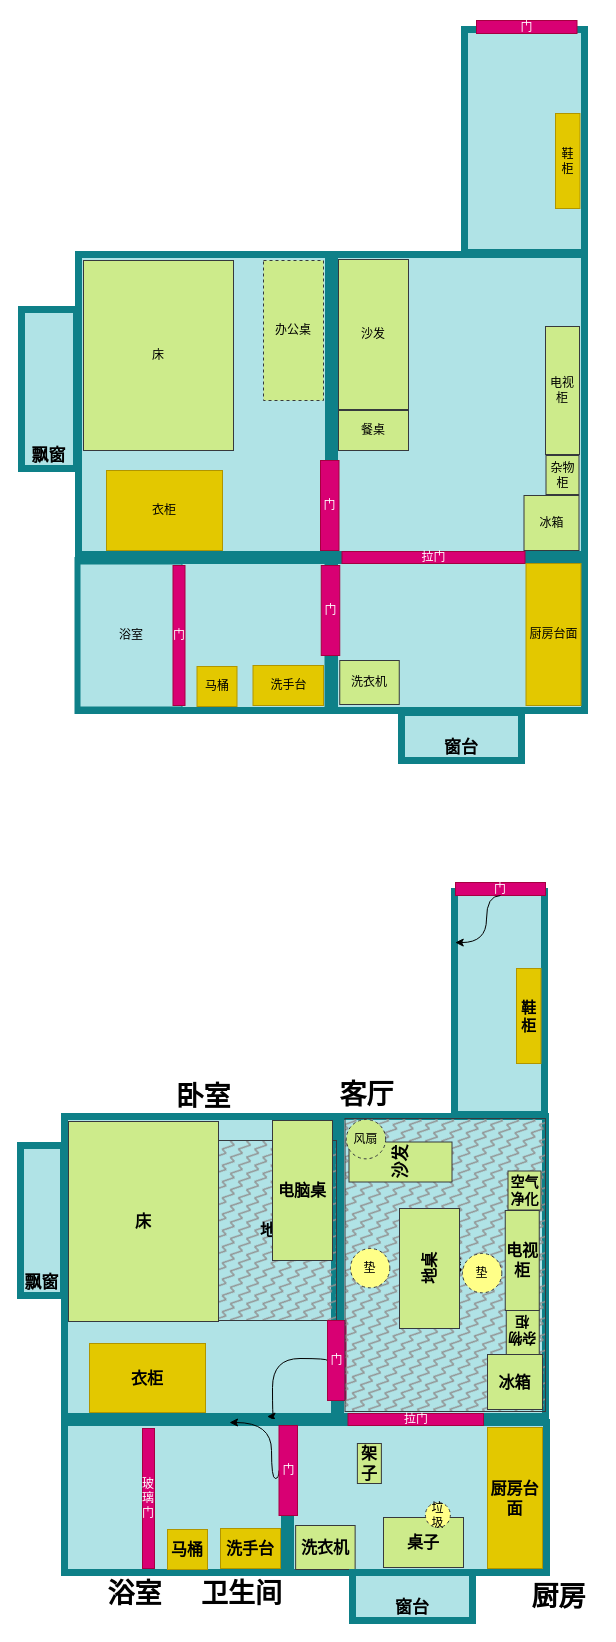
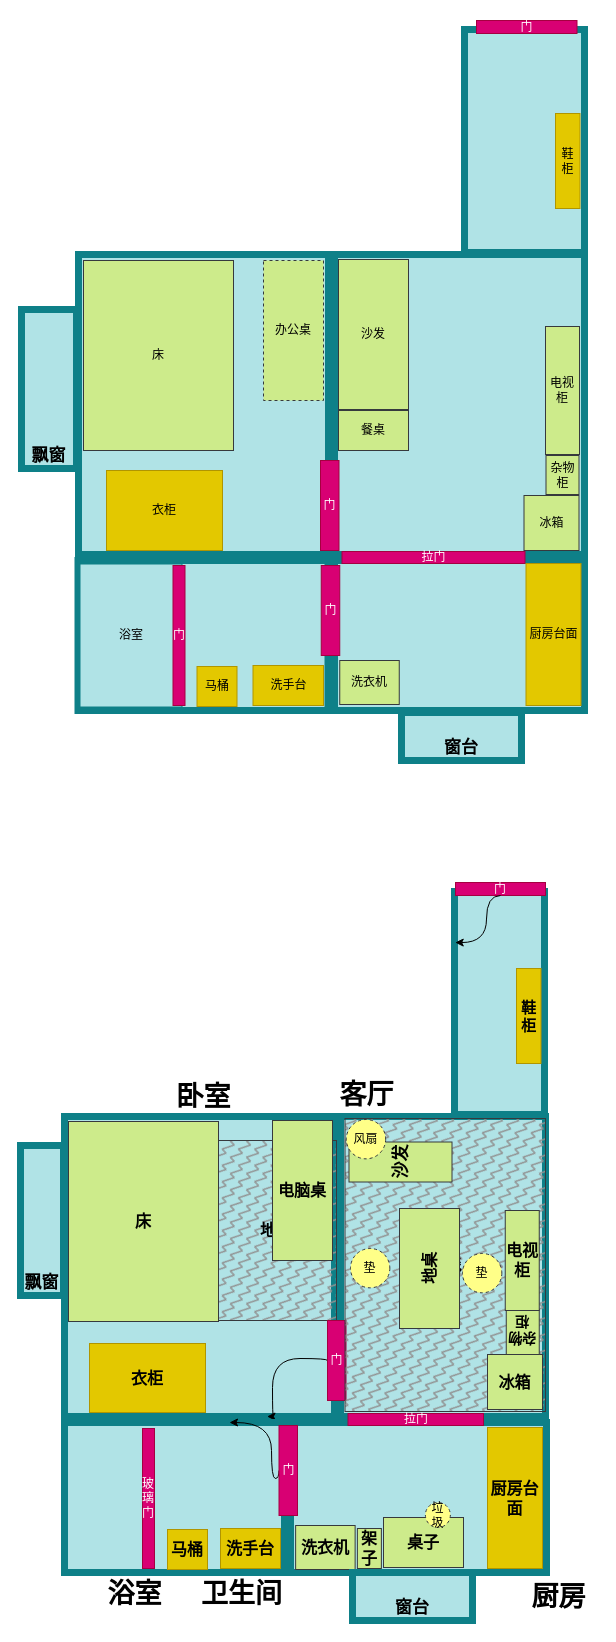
node "风扇": fillcolor #cdeb8b -> #ffff88
node "空气净化": removed
node "架子": moved (369, 1464) -> (369, 1549)
